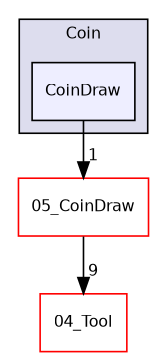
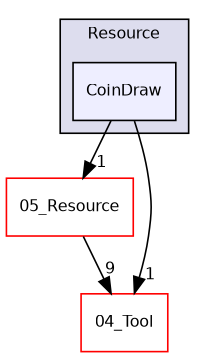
cluster "Coin": label "Coin" -> "Resource"
edge "CoinDraw" -> "04_Tool": added
node "05_CoinDraw": label "05_CoinDraw" -> "05_Resource"
